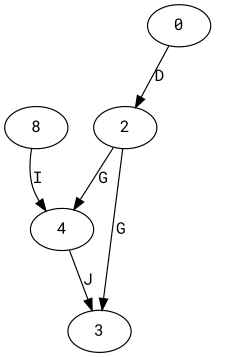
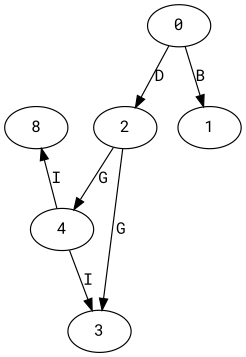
node "1": added
edge "8" -> "4": reversed
edge "4" -> "3": label "J" -> "I"
